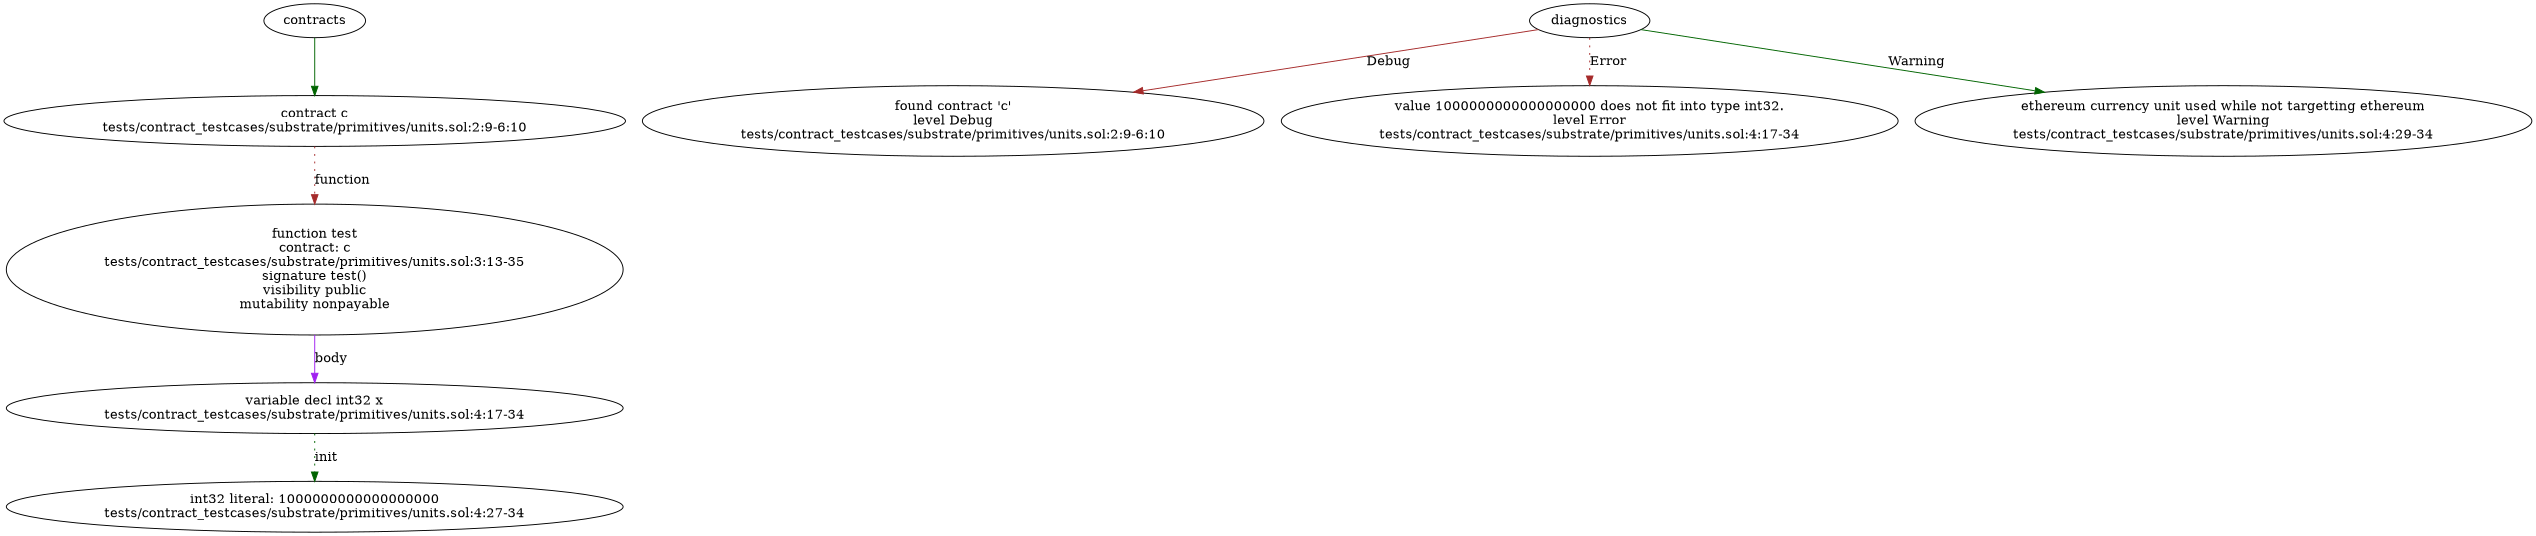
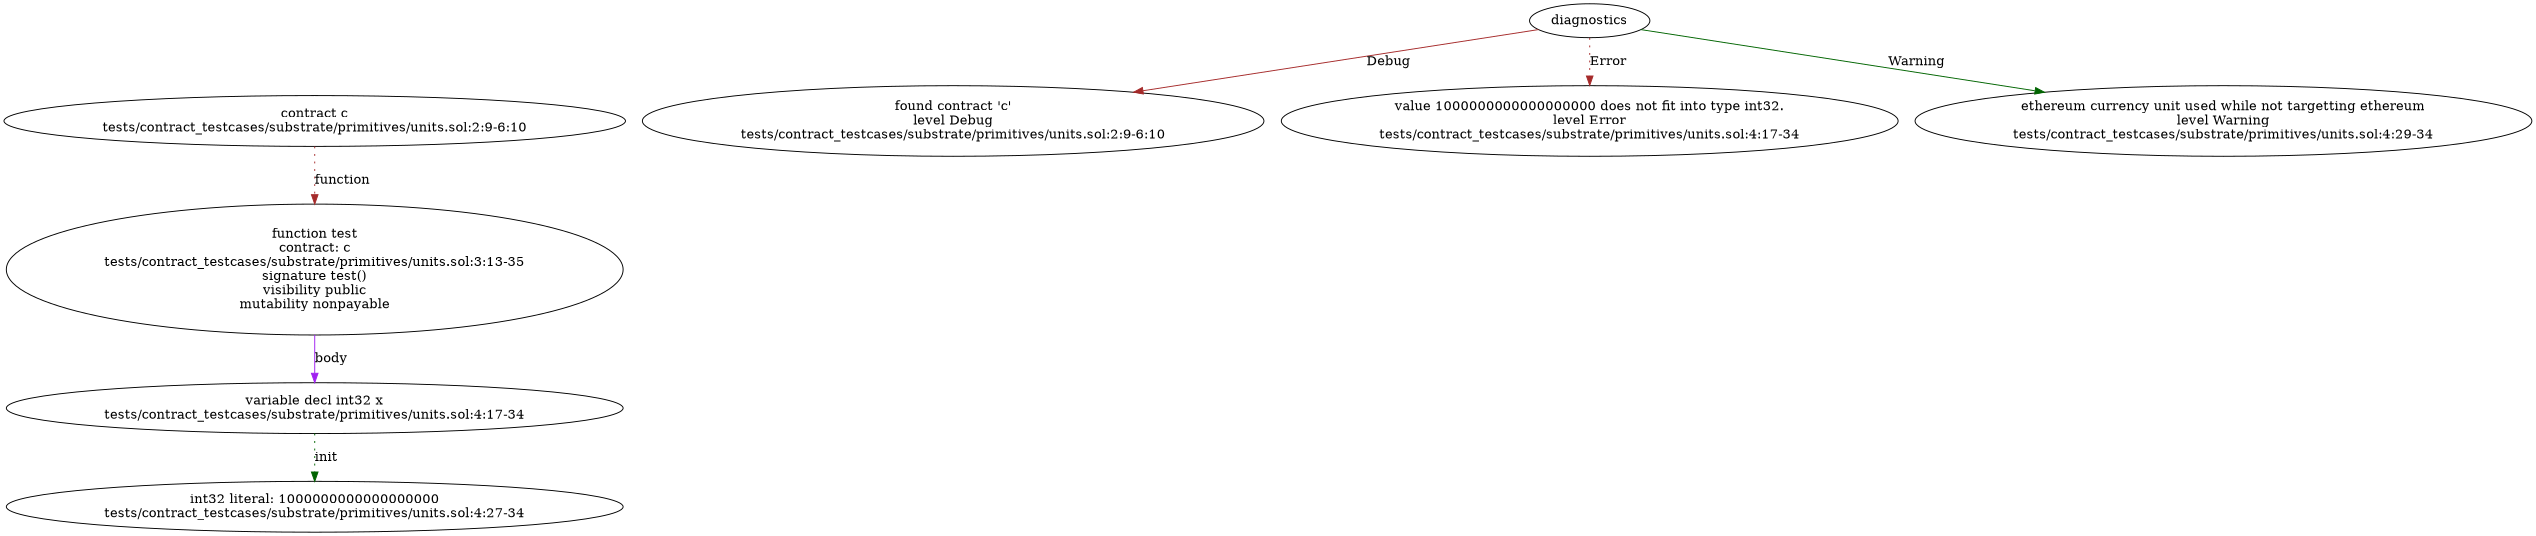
node "contracts": removed
